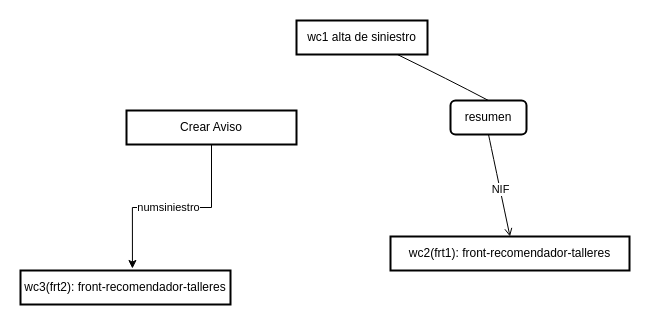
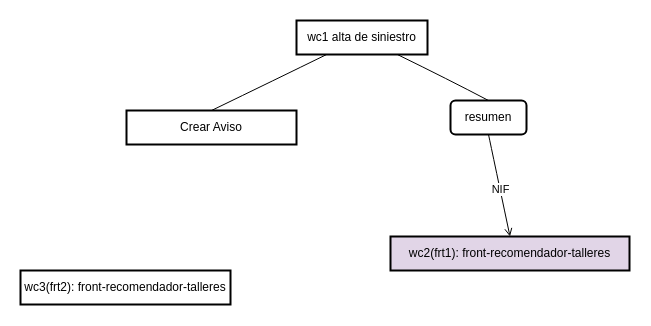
edge "wc1 alta de siniestro" -- "Crear Aviso": added
edge "Crear Aviso" -> "wc3(frt2): front-recomendador-talleres": removed, label "numsiniestro"
node "wc2(frt1): front-recomendador-talleres": fillcolor #ffffff -> #e1d5e7
